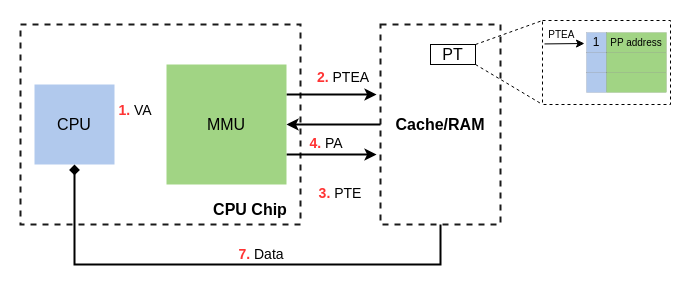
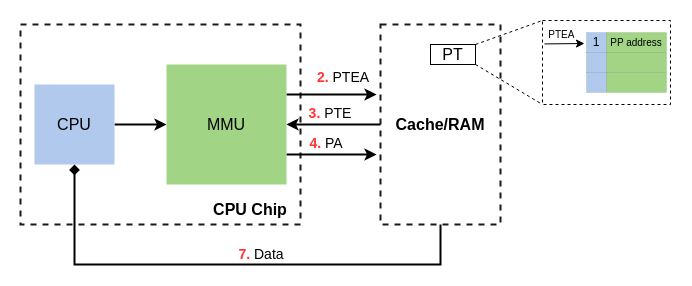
node "1. VA": removed
edge "CPU" -> "MMU": added
node "3. PTE": moved (341, 194) -> (331, 114)
